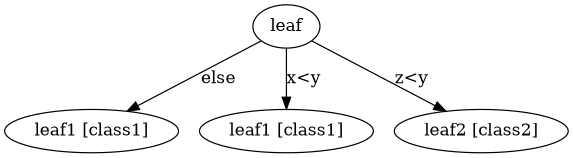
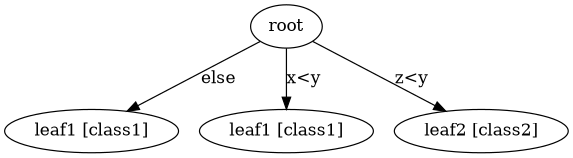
node "leaf": label "leaf" -> "root"
